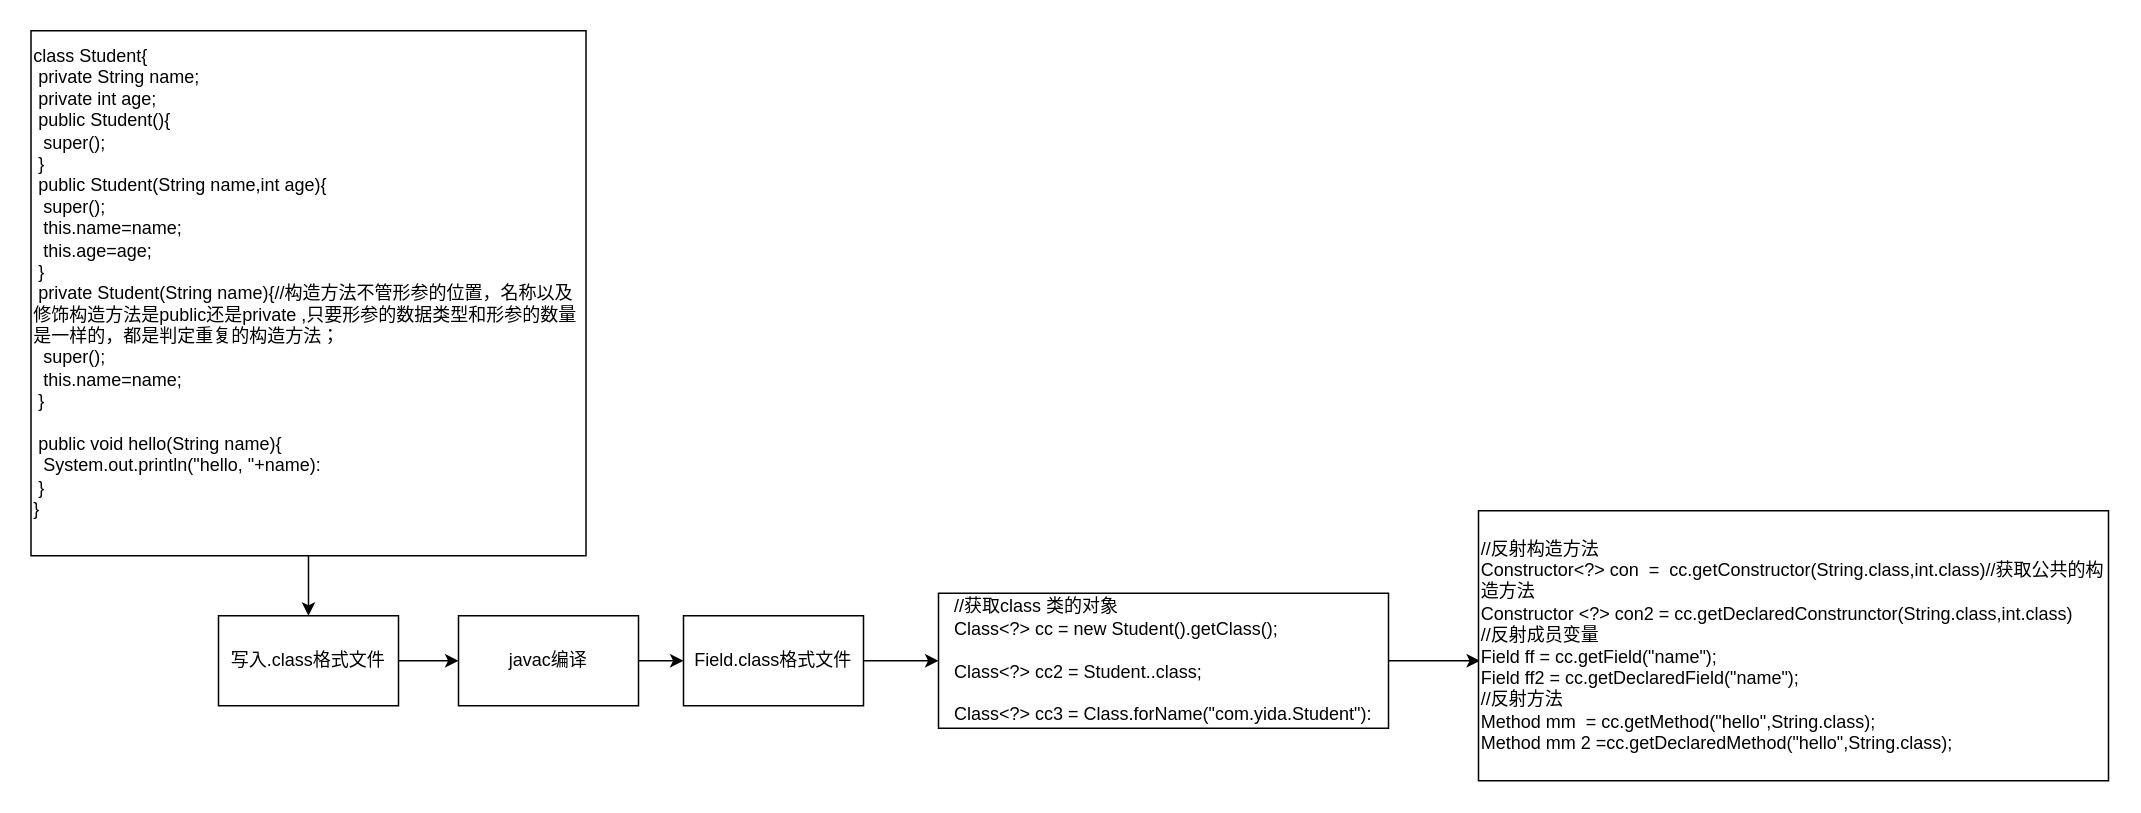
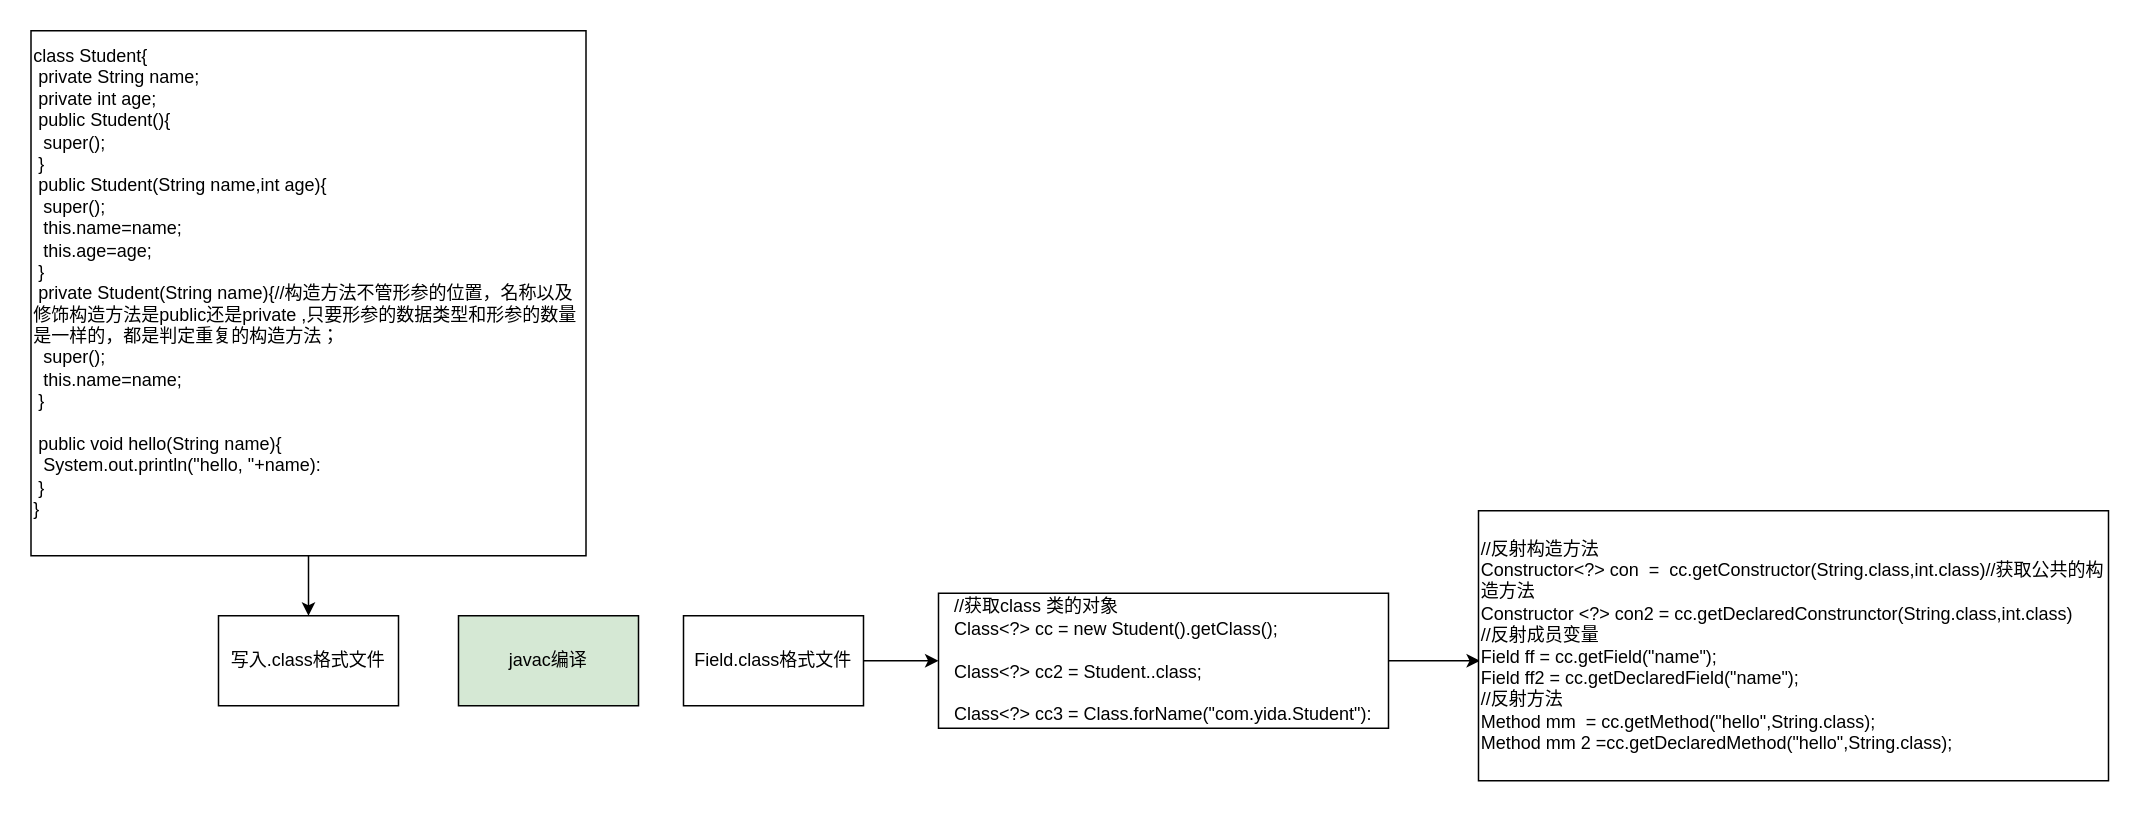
edge "写入.class格式文件" -> "javac编译": removed
node "javac编译": fillcolor #ffffff -> #d5e8d4
edge "javac编译" -> "Field.class格式文件": removed
